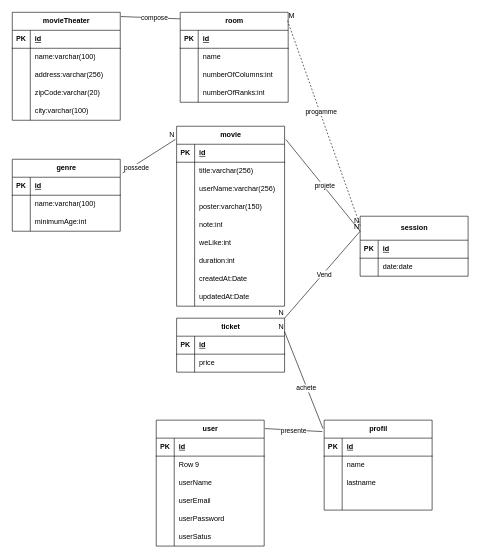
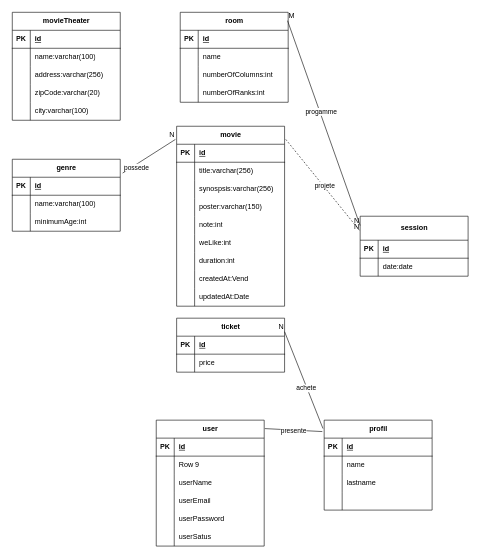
edge "room" -- "movieTheater": removed, label "compose"
edge "room" -- "session": style dashed -> solid
edge "movie" -- "session": style solid -> dashed
node "userName:varchar(256)": label "userName:varchar(256)" -> "synospsis:varchar(256)"
edge "session" -- "ticket": removed, labels "Vend", "N"
node "createdAt:Date": label "createdAt:Date" -> "createdAt:Vend"
